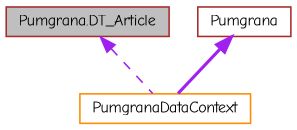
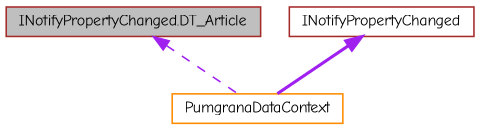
node "Pumgrana.DT_Article": label "Pumgrana.DT_Article" -> "INotifyPropertyChanged.DT_Article"
node "Pumgrana": label "Pumgrana" -> "INotifyPropertyChanged"
